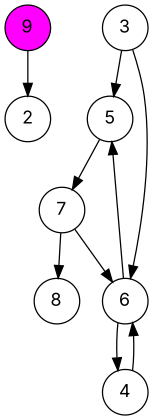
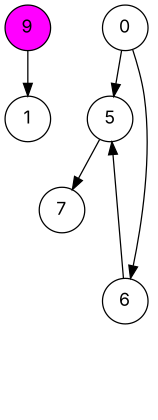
node "3": label "3" -> "0"
node "2": label "2" -> "1"
edge "7" -> "6": removed
node "8": removed
node "4": removed
